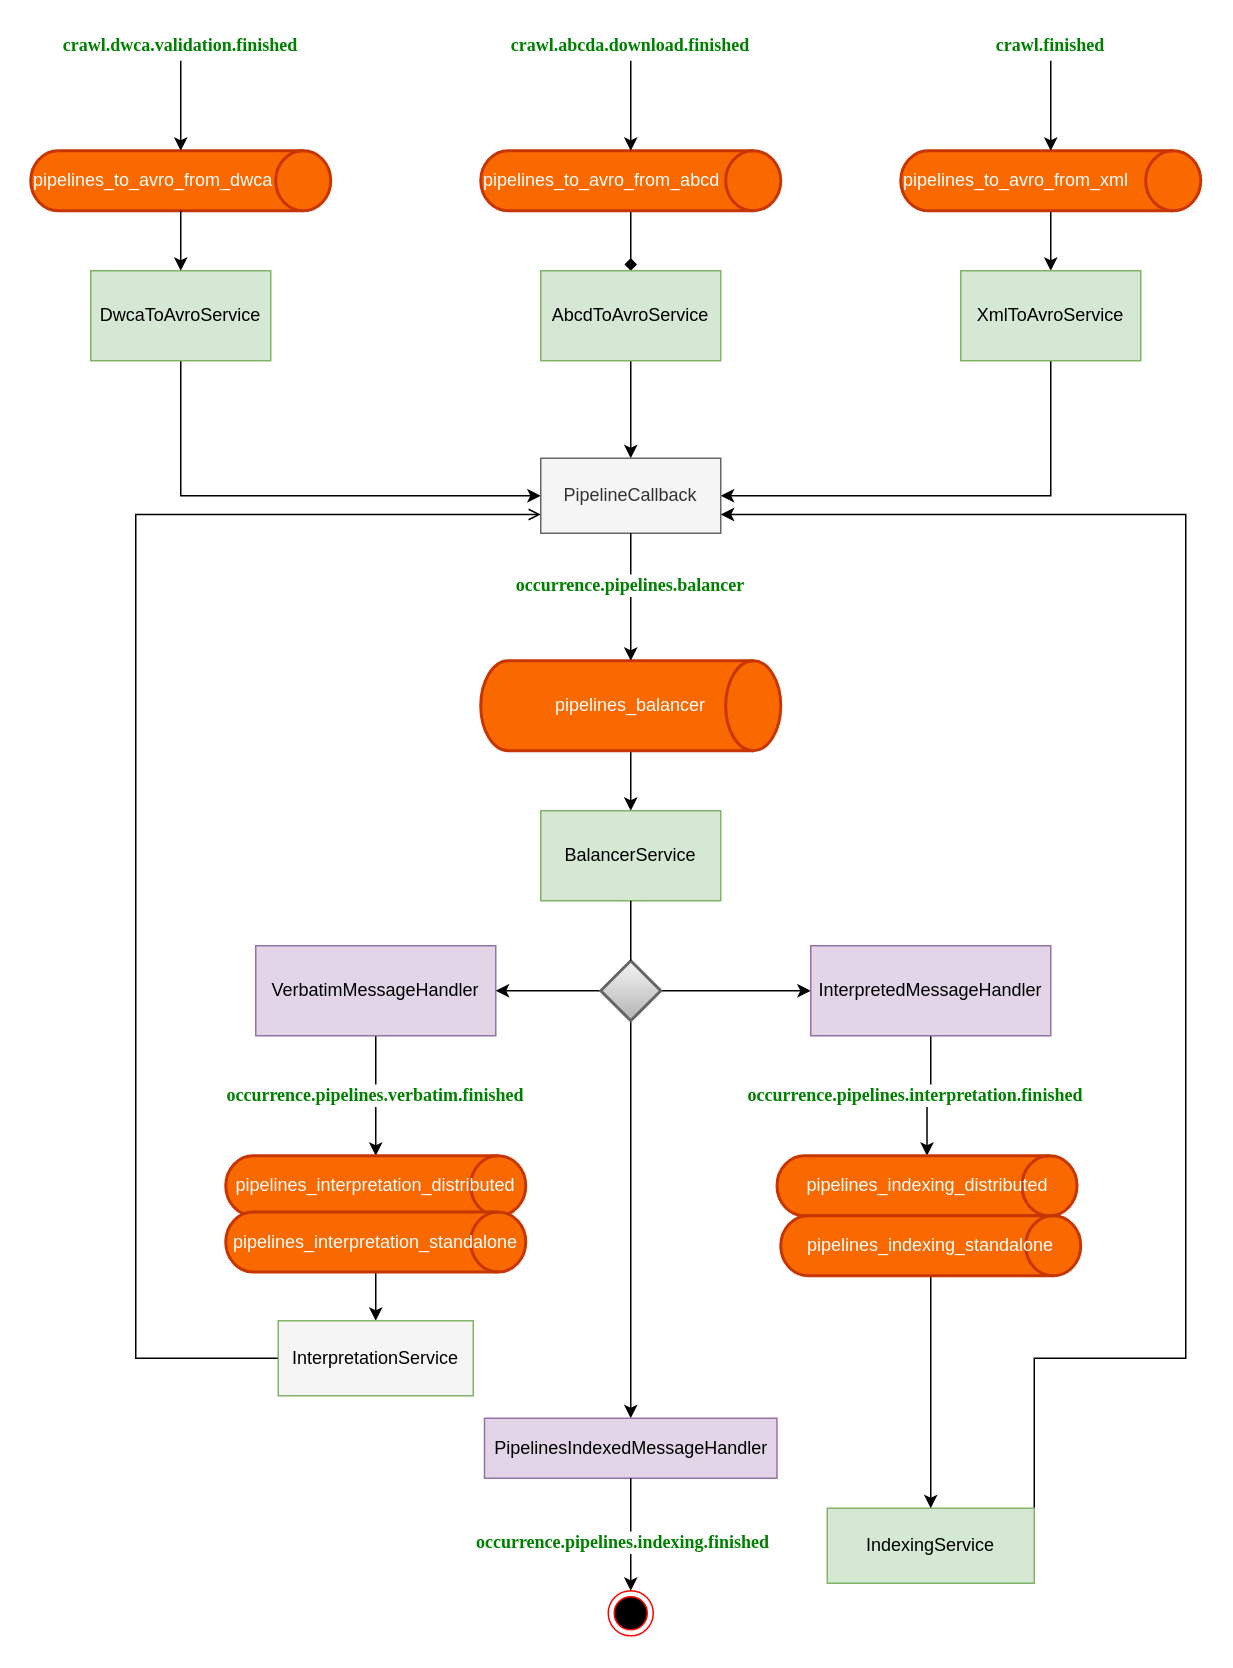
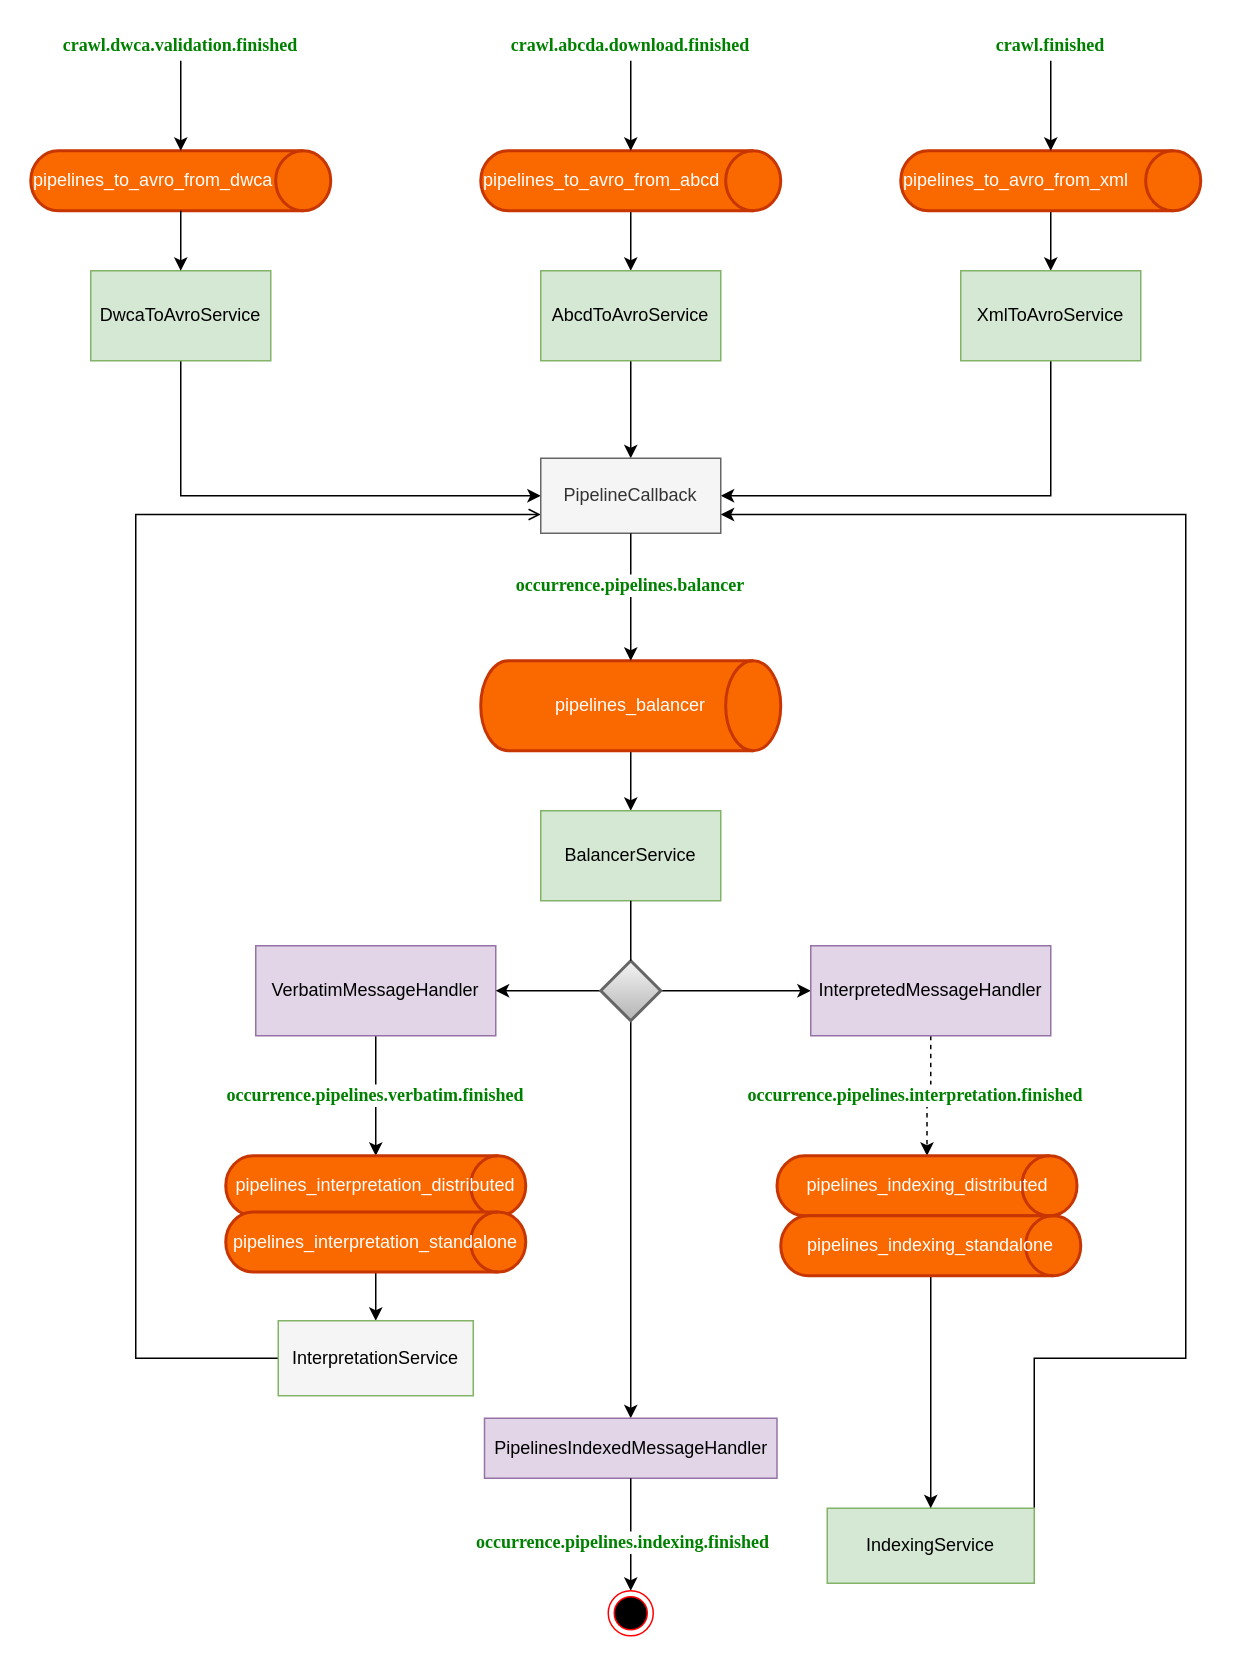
edge "pipelines_to_avro_from_abcd" -> "AbcdToAvroService": arrowhead diamond -> classic
edge "InterpretedMessageHandler" -> "pipelines_indexing_distributed": style solid -> dashed
